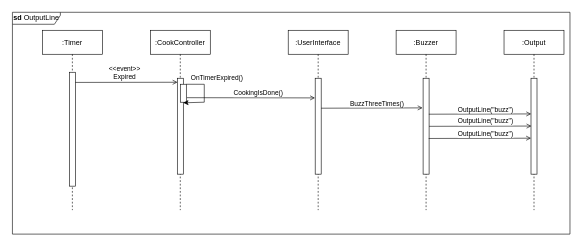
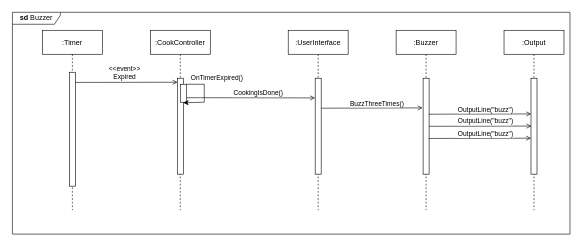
node "sd OutputLine": label "sd OutputLine" -> "sd Buzzer"
